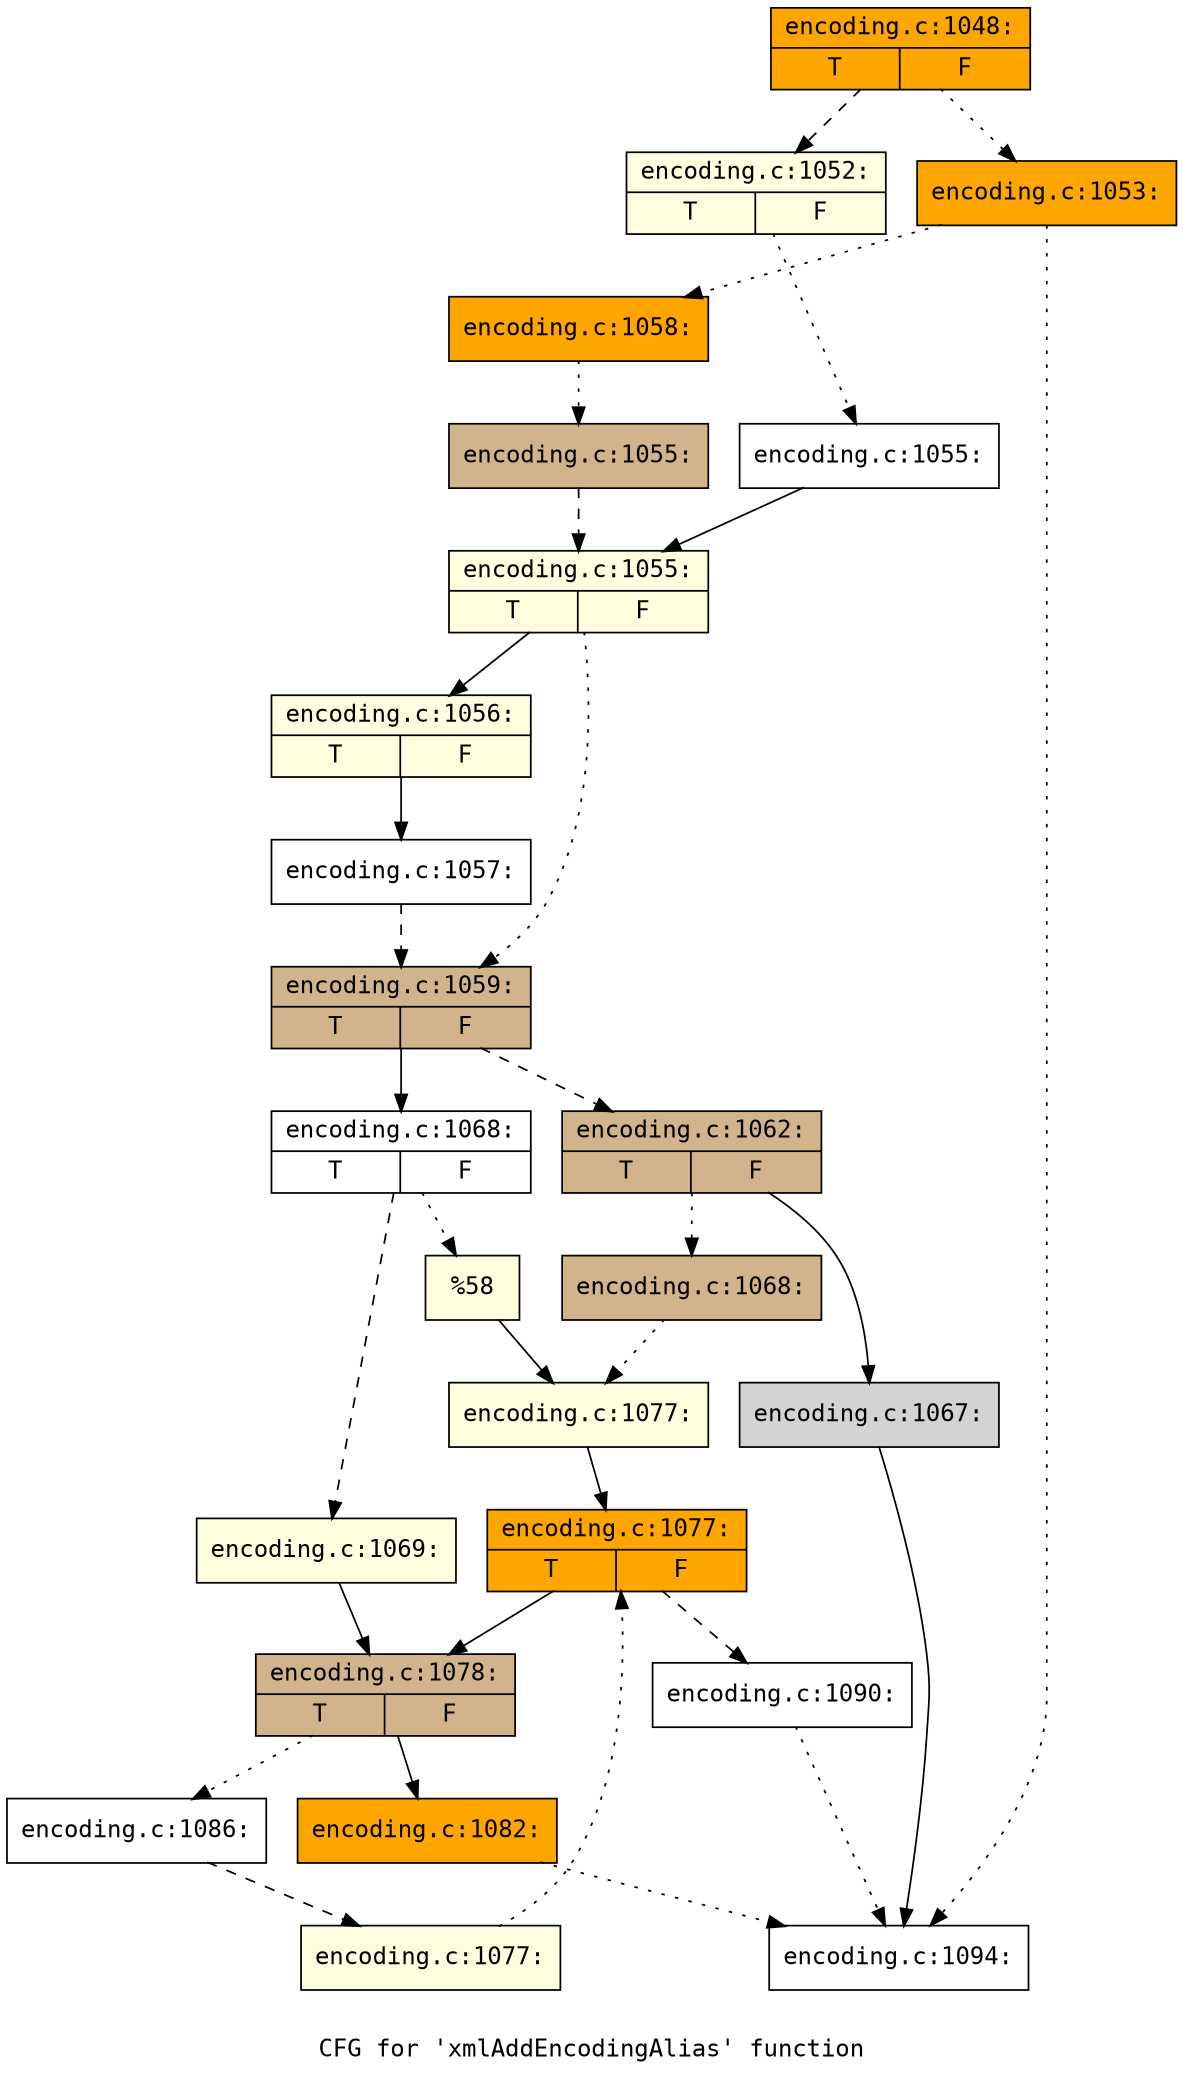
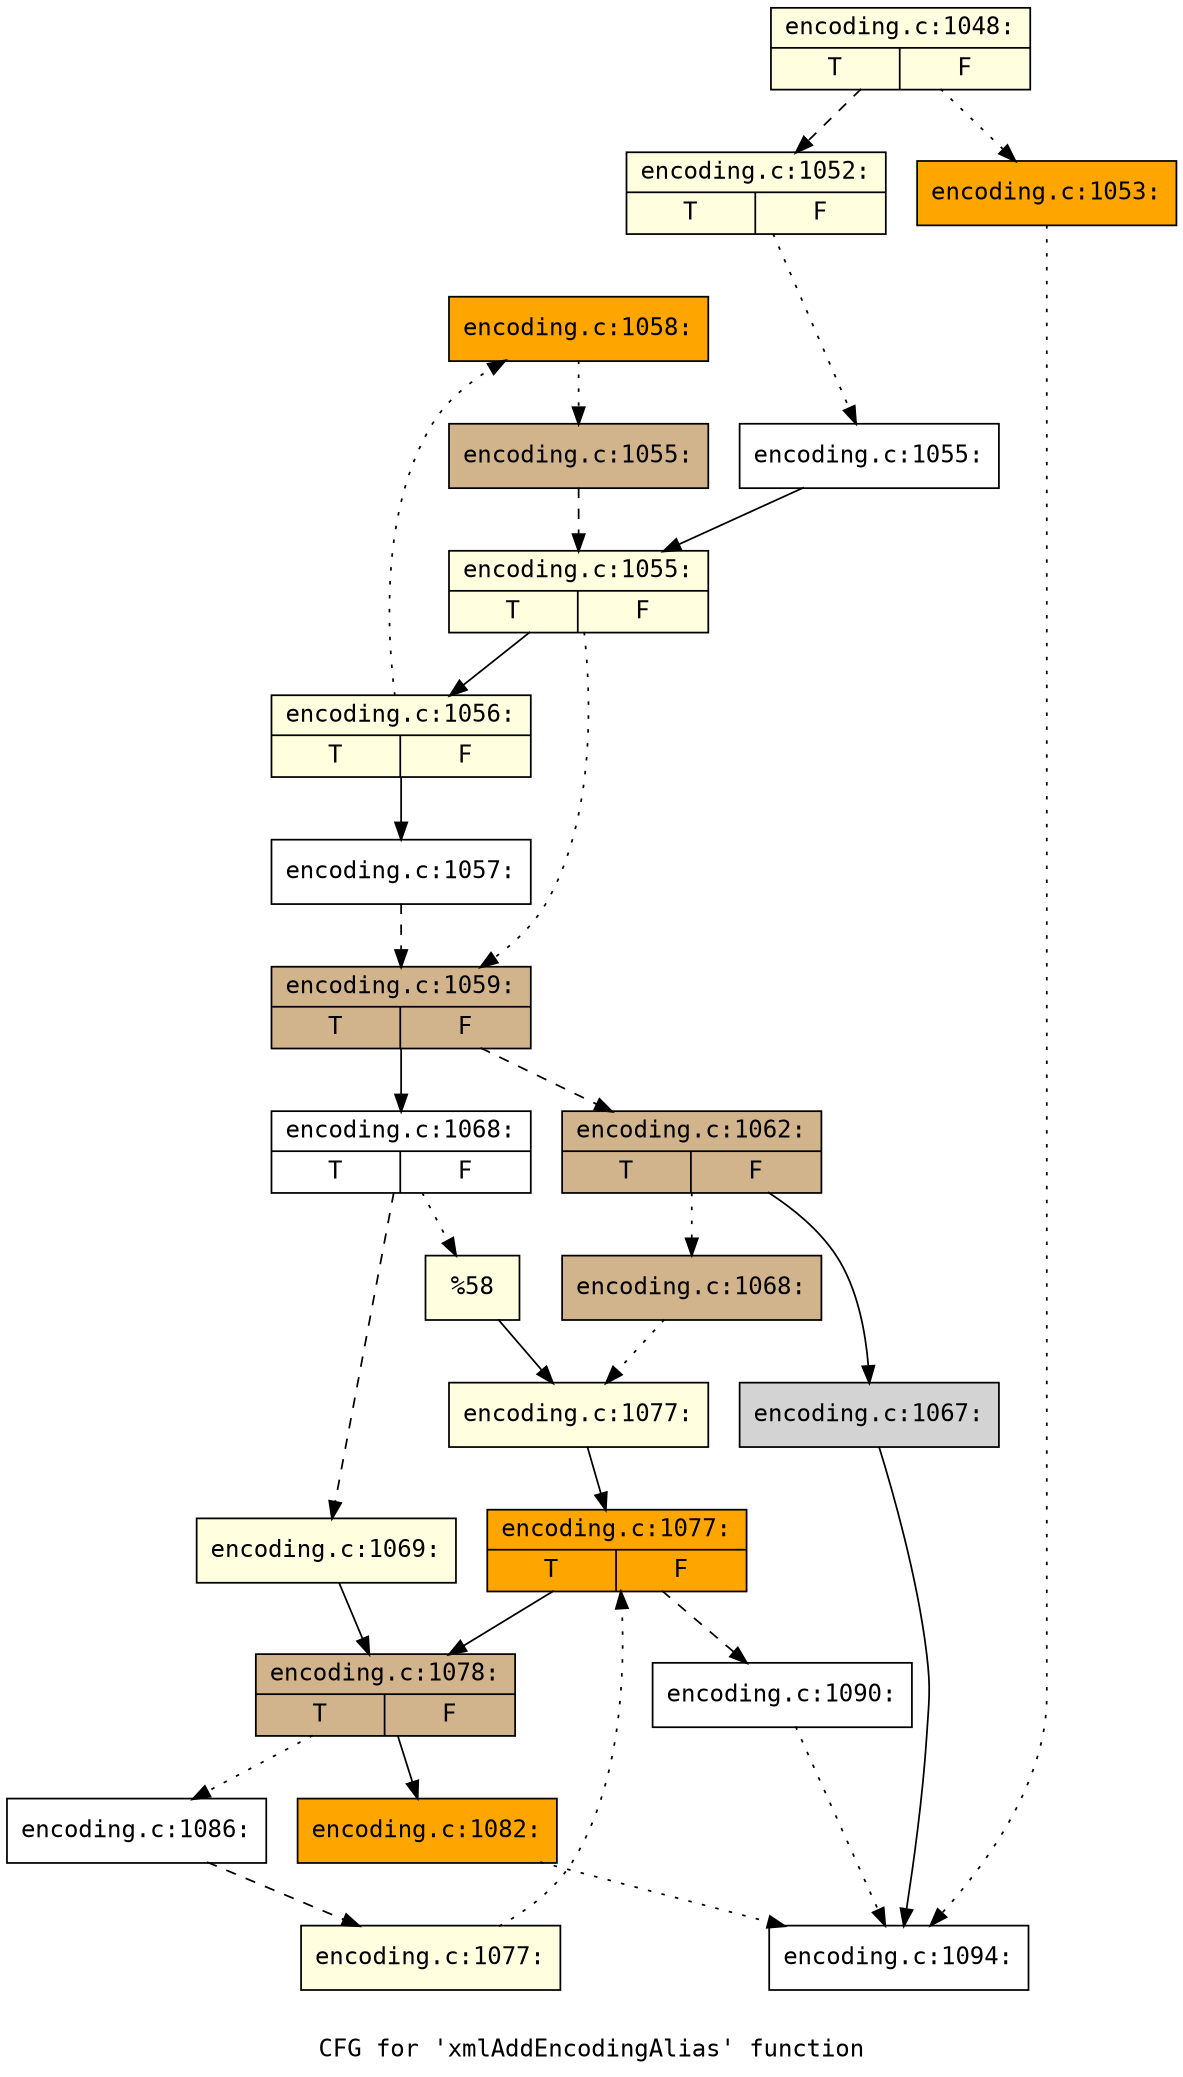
node "encoding.c:1048:": fillcolor orange -> lightyellow
edge "encoding.c:1053:" -> "encoding.c:1058:": now "encoding.c:1056:" -> "encoding.c:1058:"
